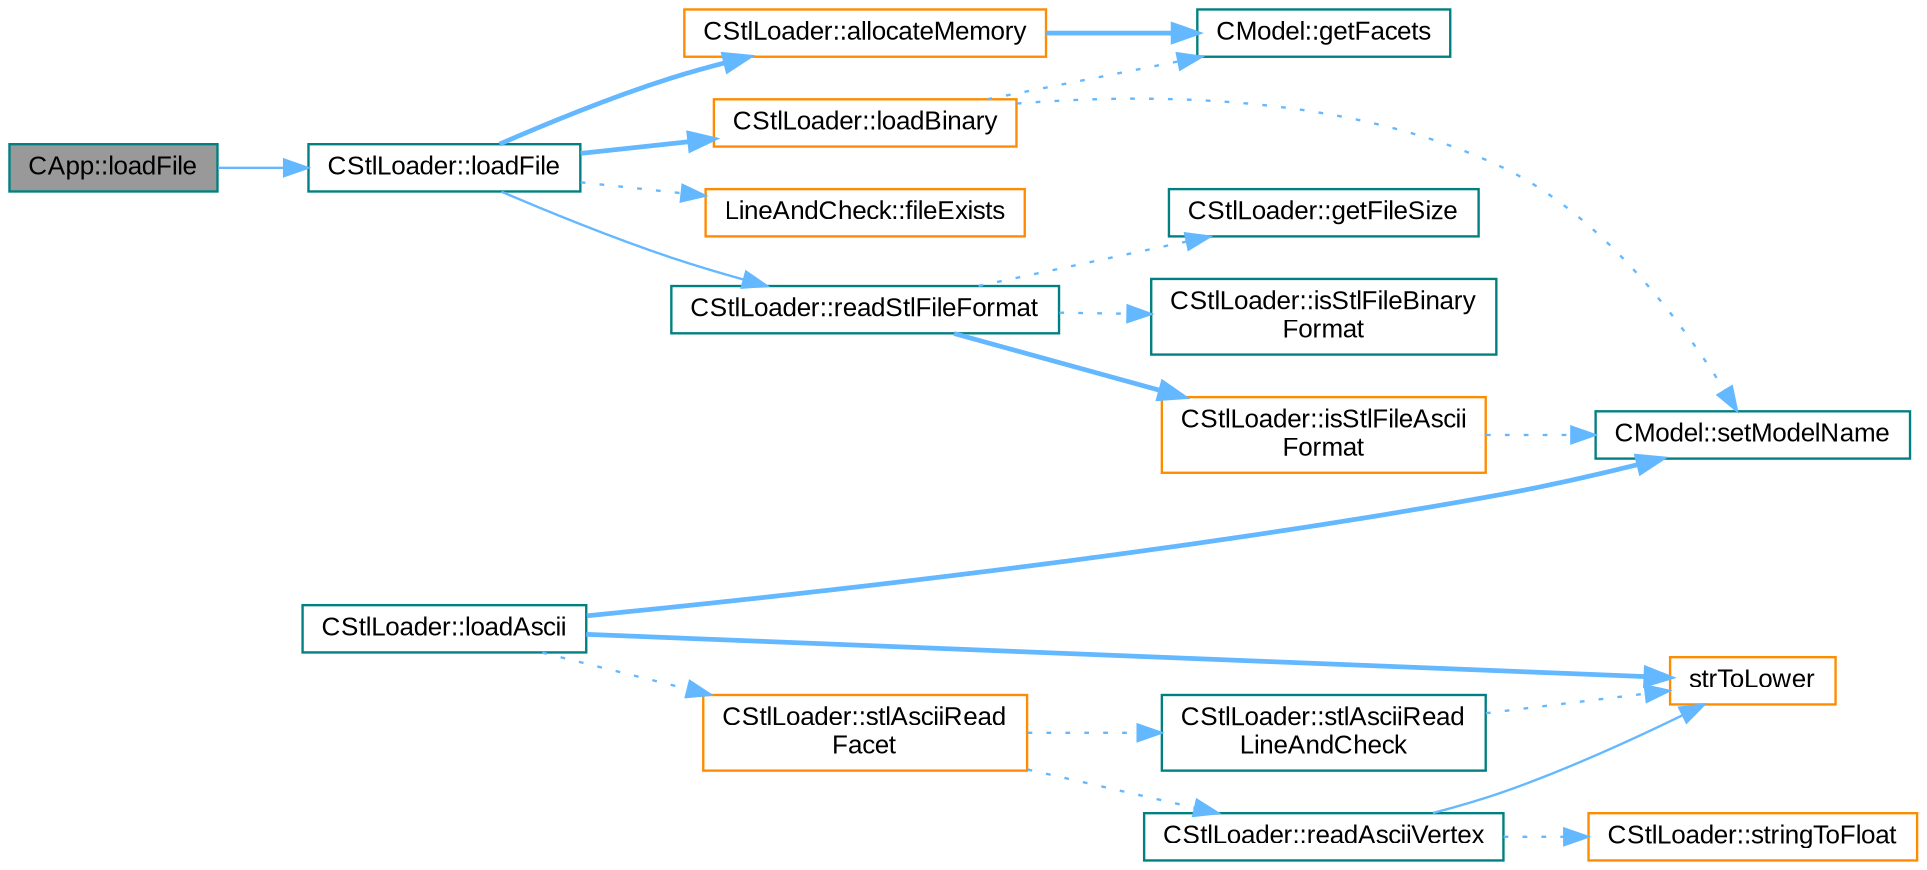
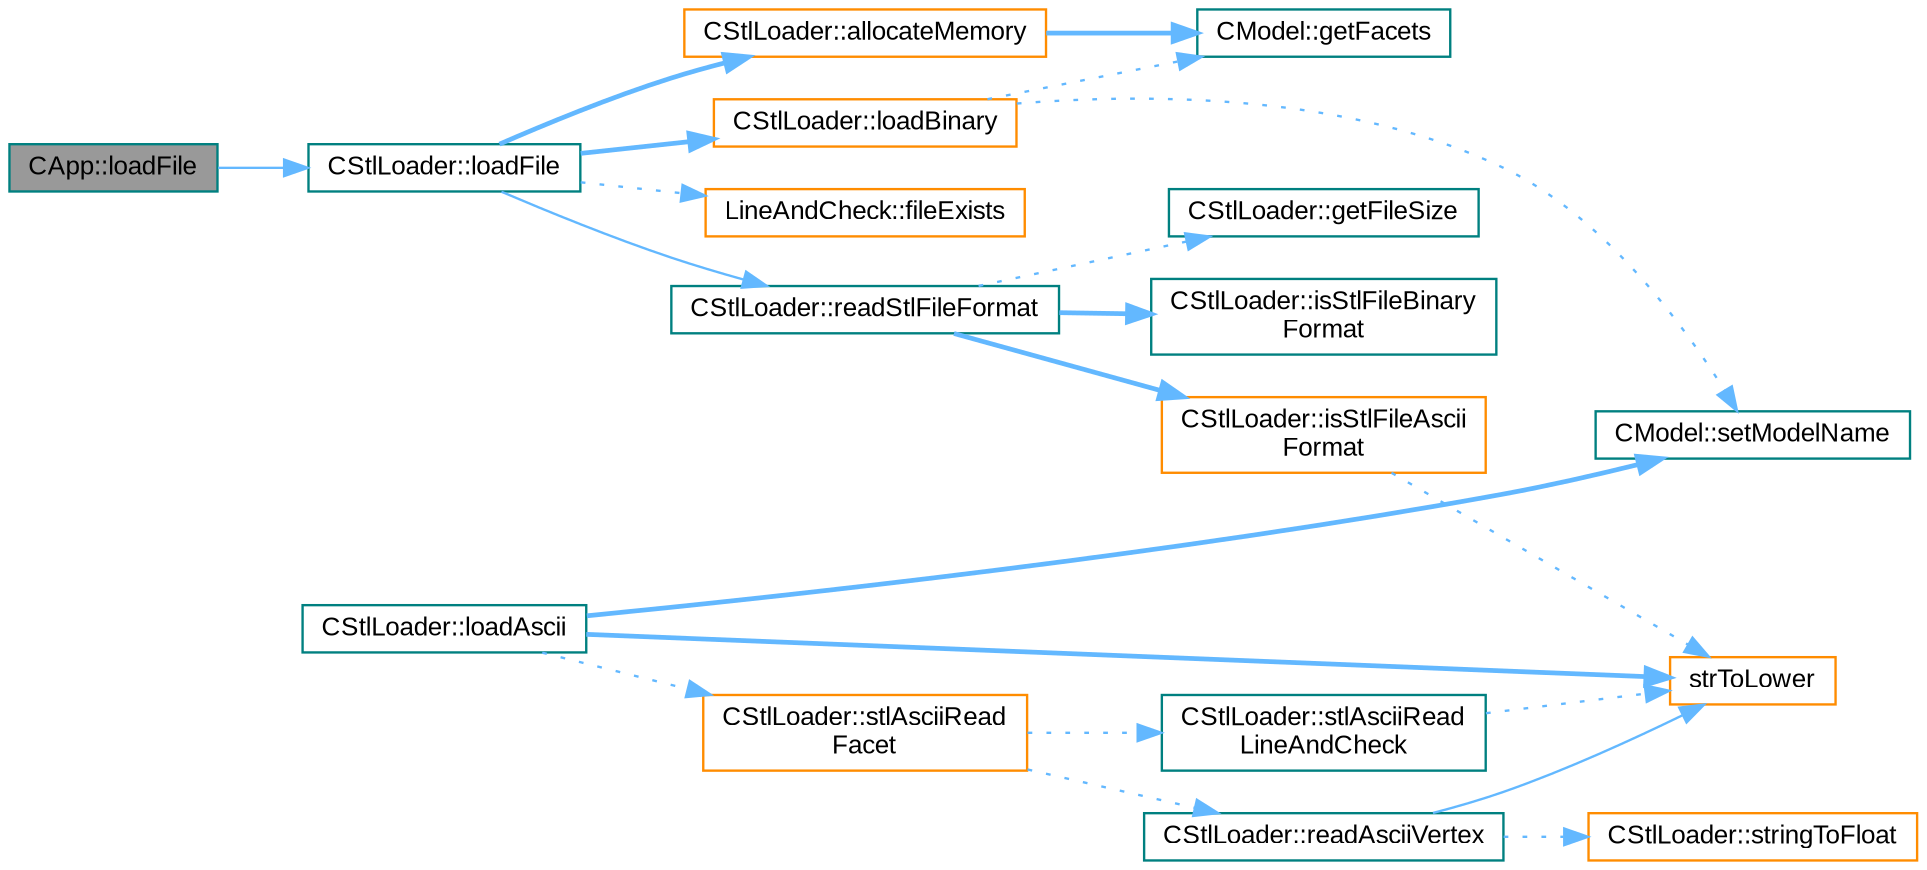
edge "CStlLoader::readStlFileFormat" -> "CStlLoader::isStlFileBinary Format": style dotted -> bold
edge "CStlLoader::isStlFileAscii Format" -> "CModel::setModelName": now "CStlLoader::isStlFileAscii Format" -> "strToLower"
